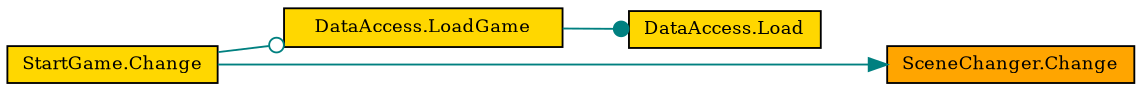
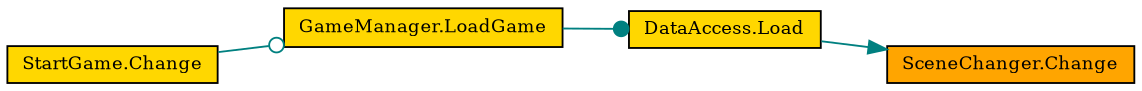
node "DataAccess.LoadGame": label "DataAccess.LoadGame" -> "GameManager.LoadGame"
edge "StartGame.Change" -> "SceneChanger.Change": now "DataAccess.Load" -> "SceneChanger.Change"
